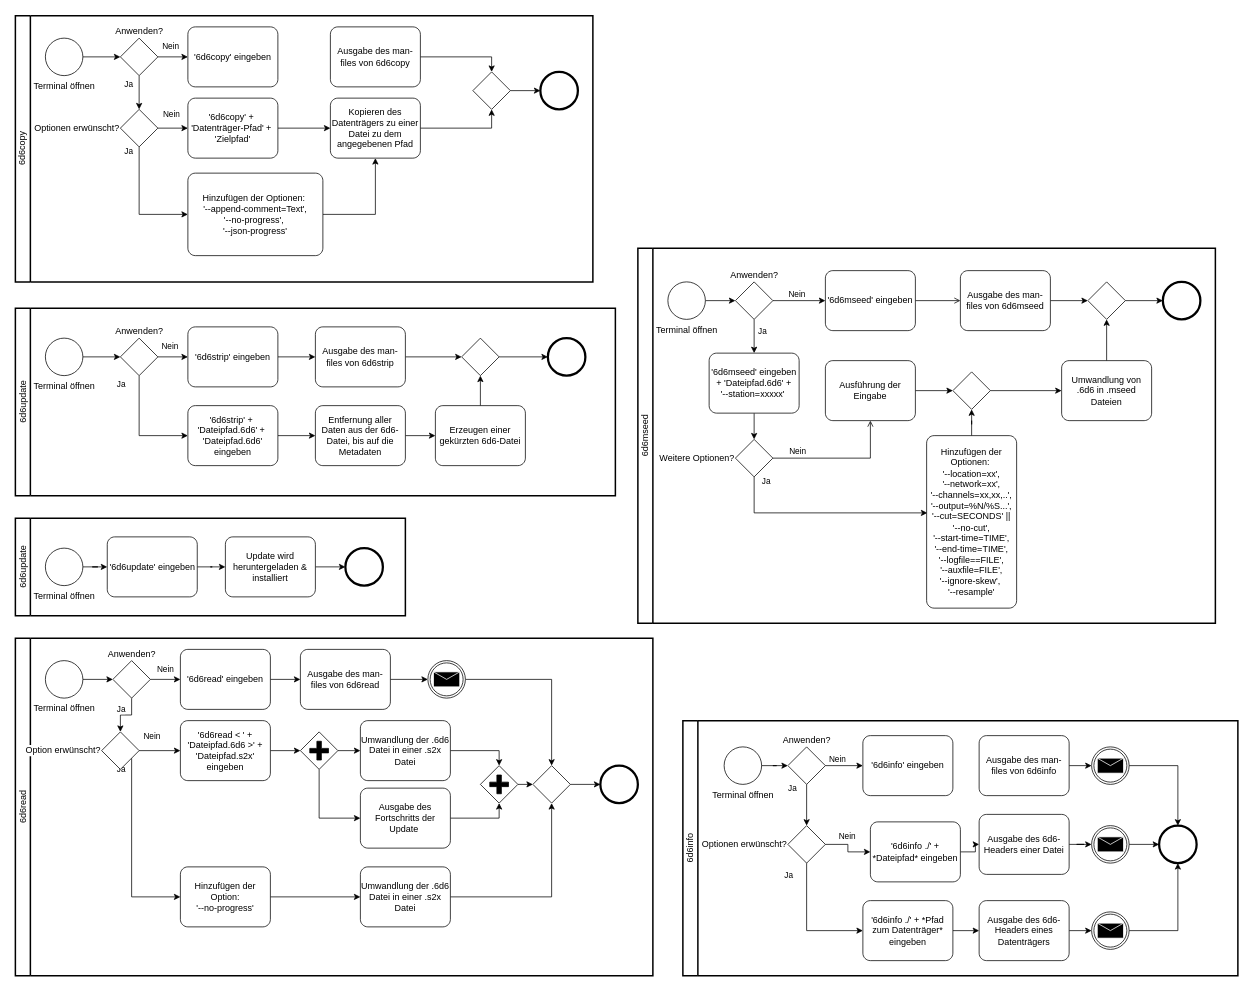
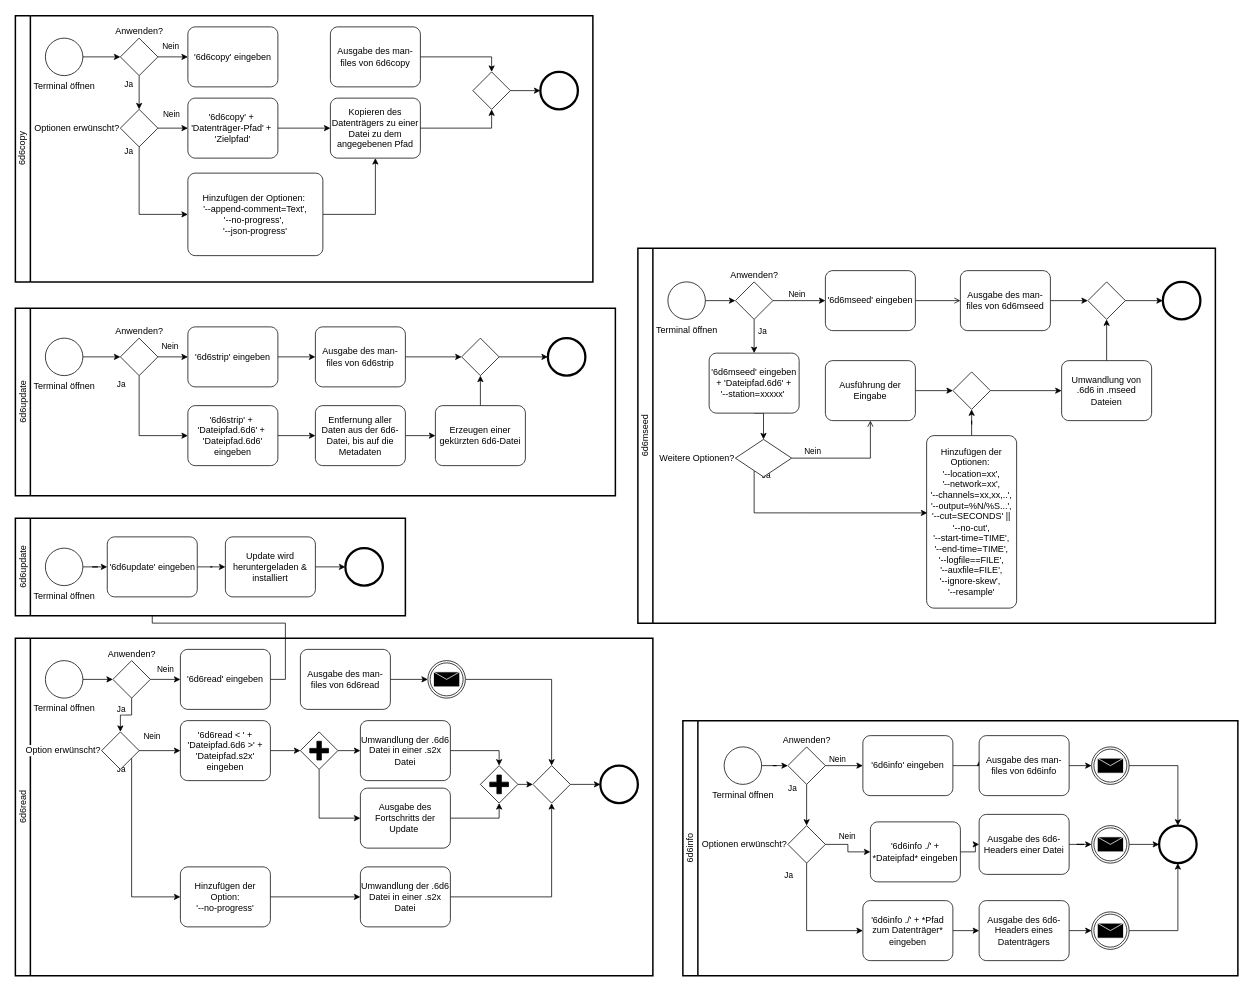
node "Weitere Optionen?": size 38x38 -> 56x38
edge "'6d6read' eingeben" -> "Ausgabe des man-files von 6d6read": now "'6d6read' eingeben" -> "'6d6update' eingeben"
edge "'6d6info' eingeben" -> "Ausgabe des man-files von 6d6info": added
